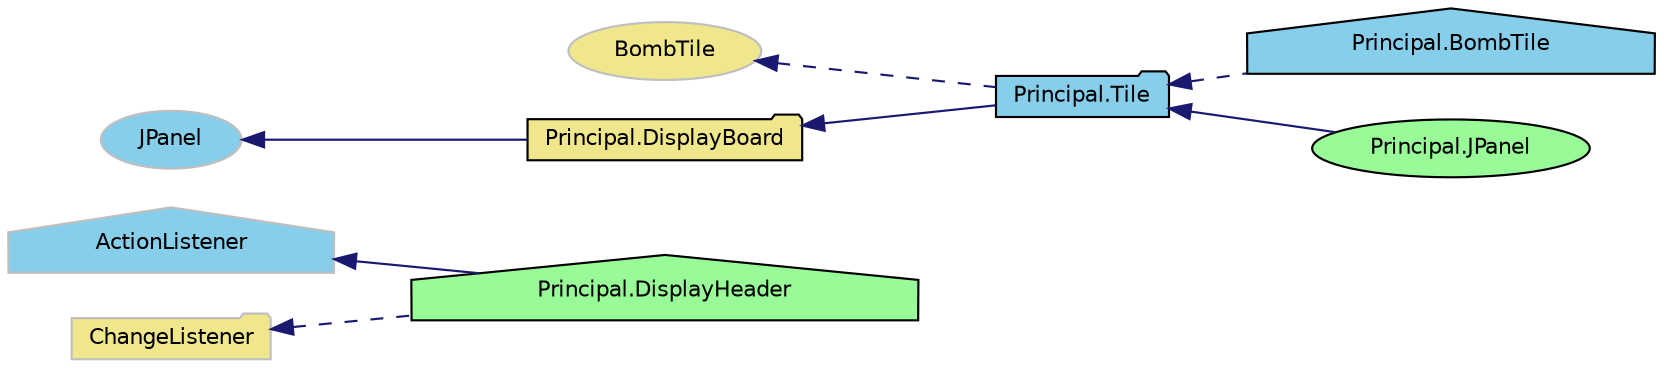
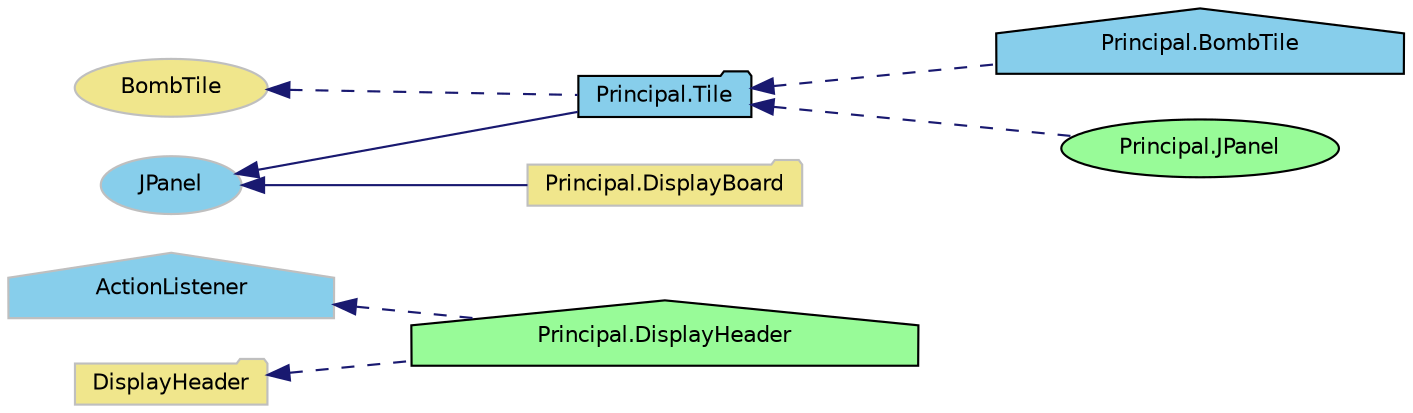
edge "Principal.Tile" -> "Principal.DisplayBoard": now "Principal.Tile" -> "JPanel"
edge "Principal.JPanel" -> "Principal.Tile": style solid -> dashed
node "Principal.DisplayBoard": color black -> grey75
edge "Principal.DisplayHeader" -> "ActionListener": style solid -> dashed
node "ChangeListener": label "ChangeListener" -> "DisplayHeader"
